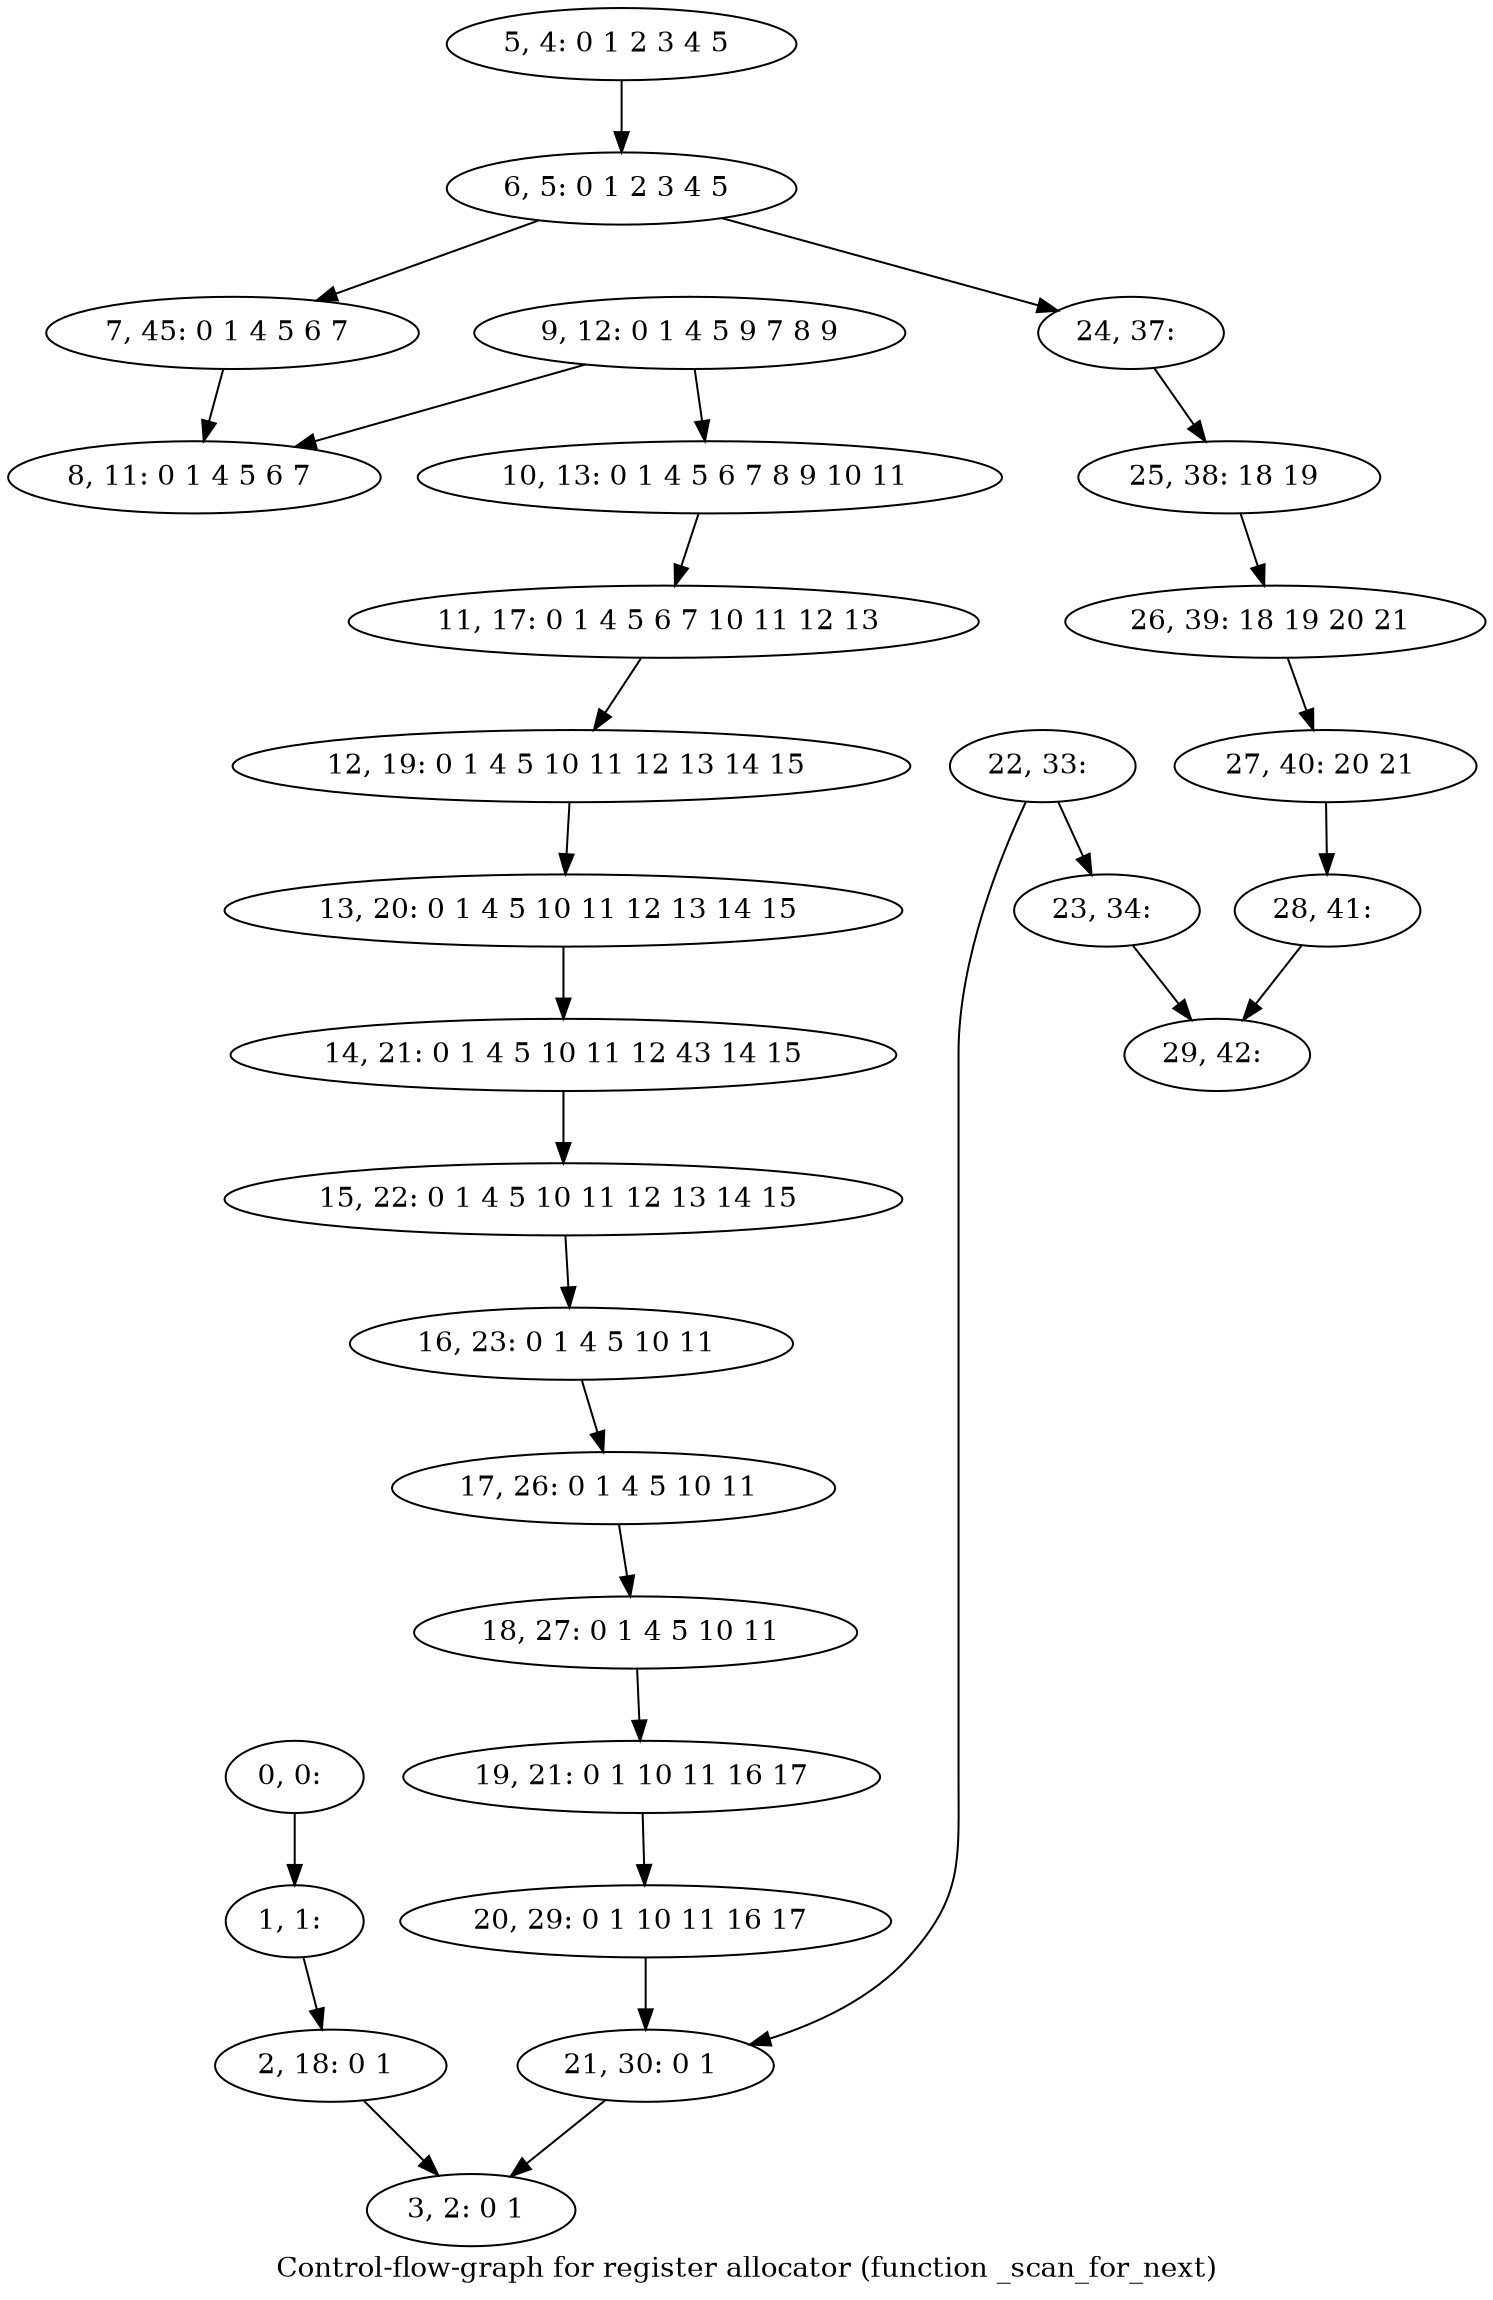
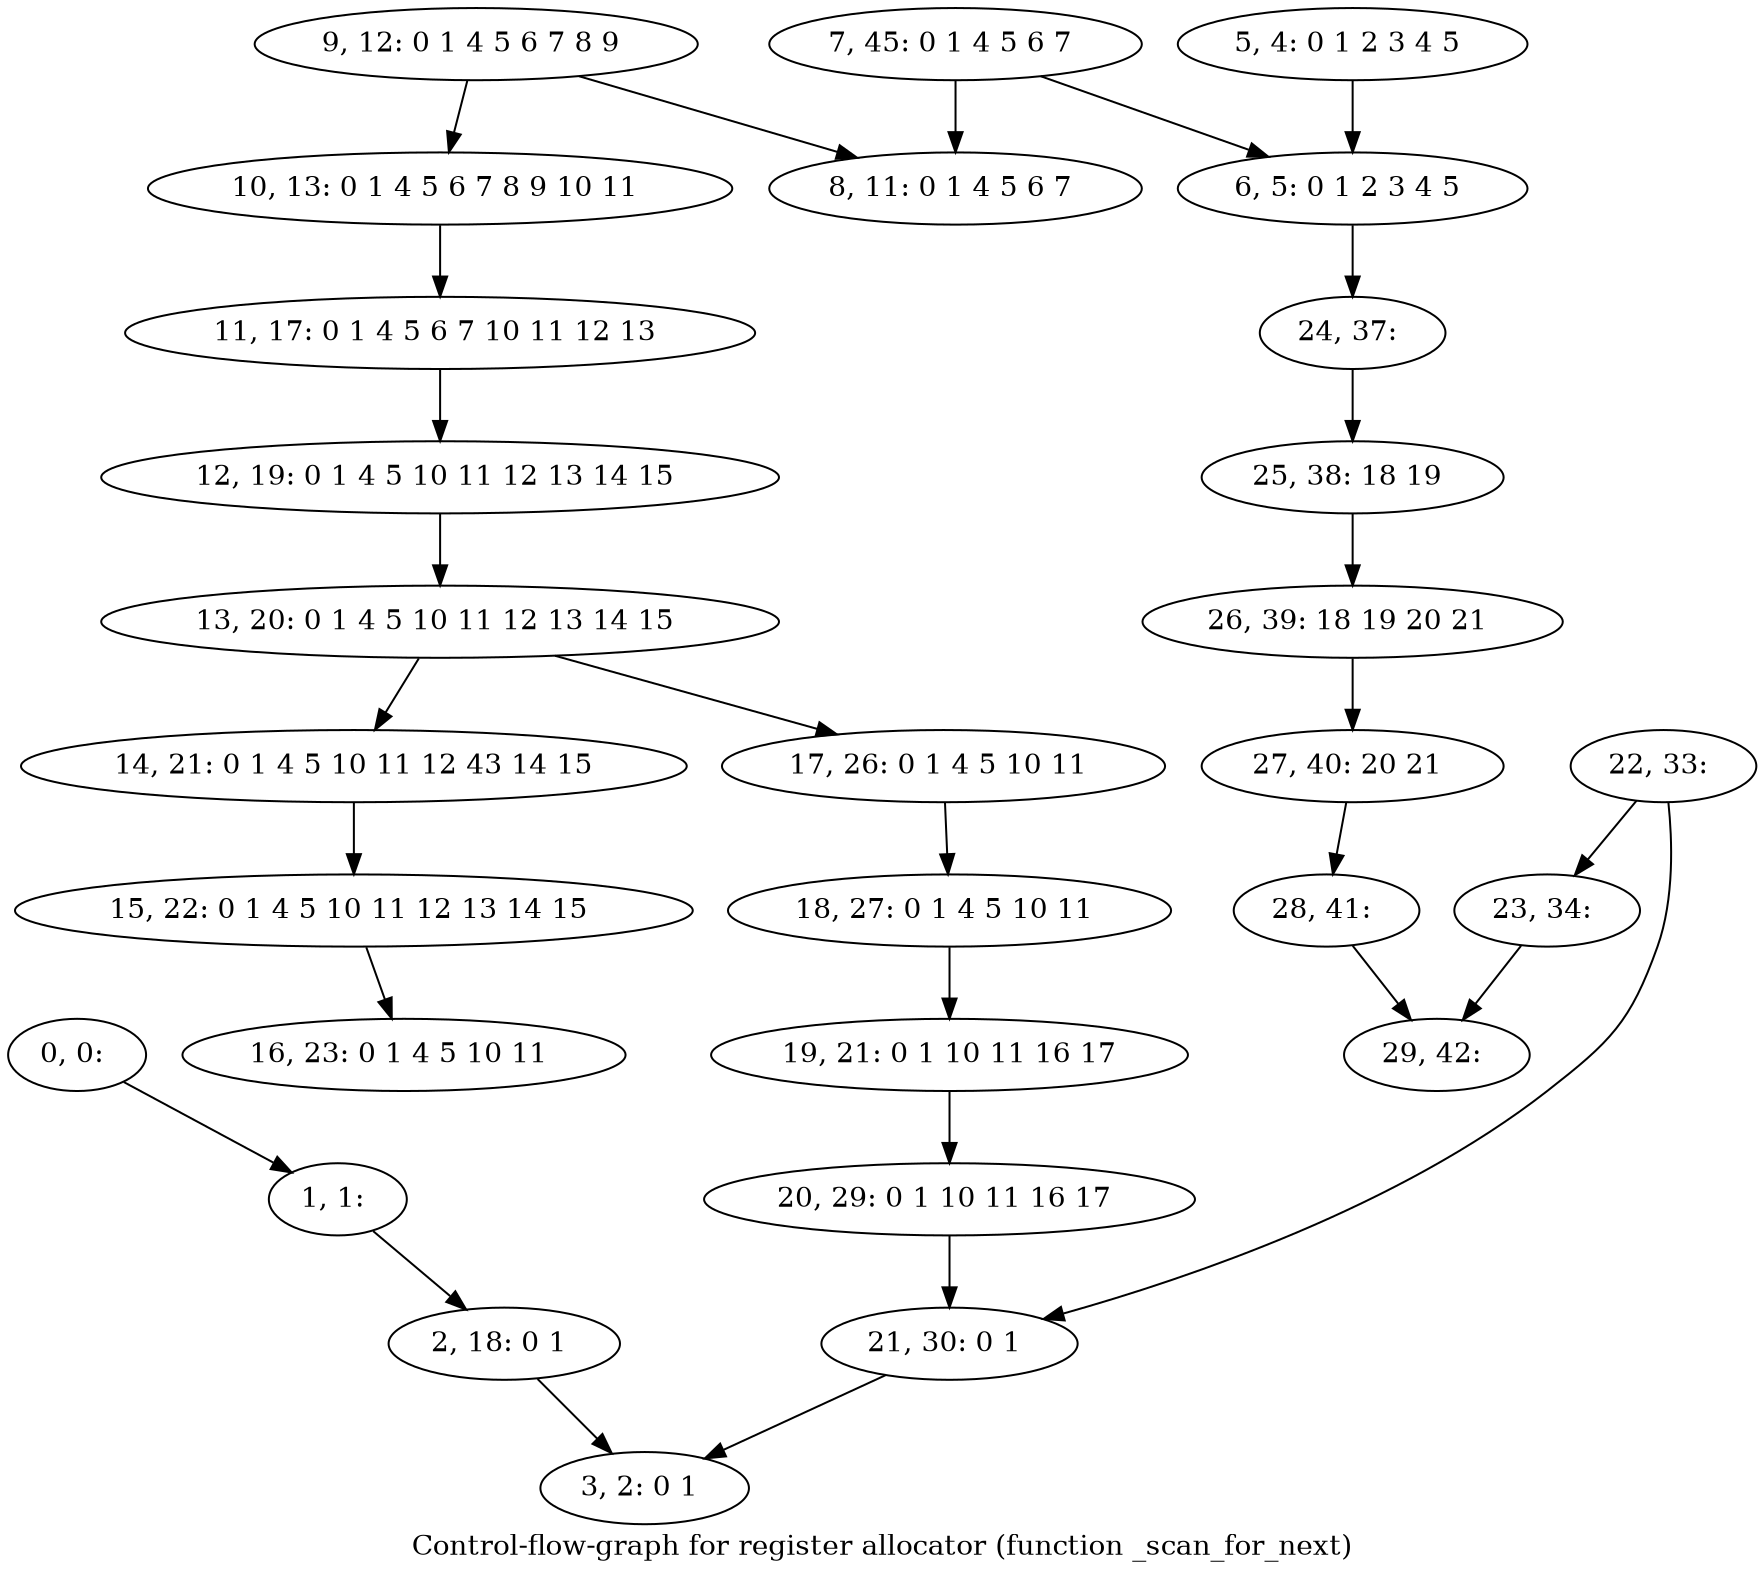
edge "6, 5: 0 1 2 3 4 5" -> "7, 45: 0 1 4 5 6 7": reversed
node "9, 12: 0 1 4 5 9 7 8 9": label "9, 12: 0 1 4 5 9 7 8 9" -> "9, 12: 0 1 4 5 6 7 8 9"
edge "16, 23: 0 1 4 5 10 11" -> "17, 26: 0 1 4 5 10 11": now "13, 20: 0 1 4 5 10 11 12 13 14 15" -> "17, 26: 0 1 4 5 10 11"
